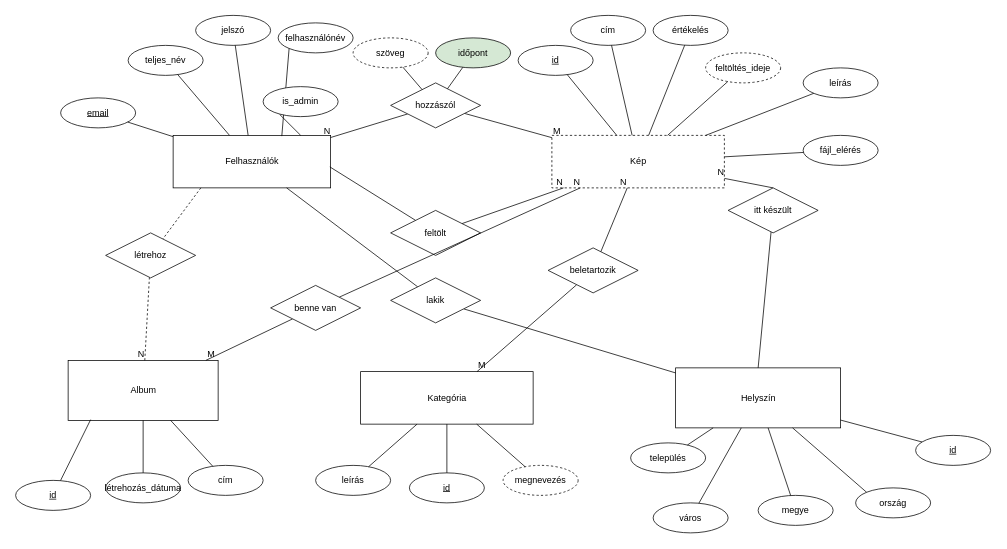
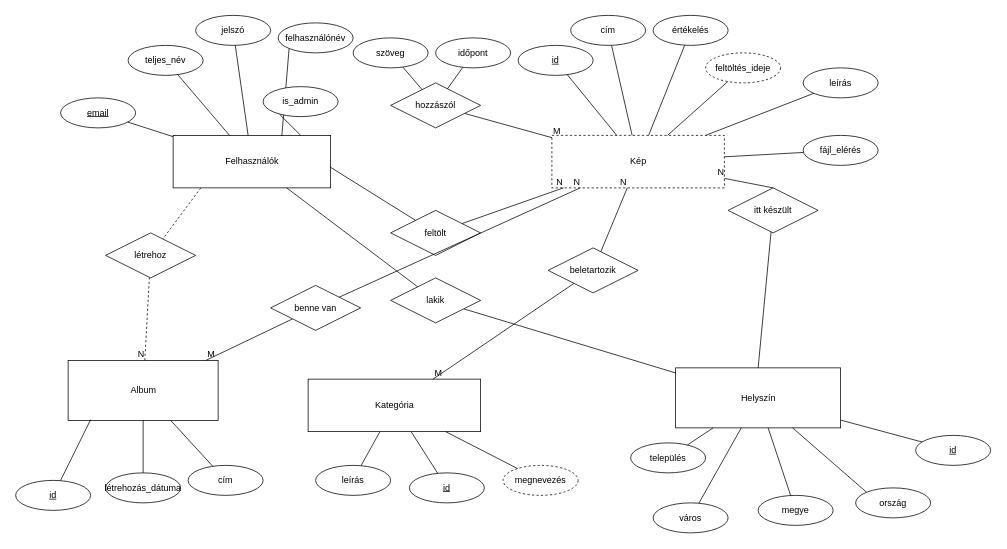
node "szöveg": style dashed -> solid
node "időpont": fillcolor #d5e8d4 -> #ffffff
edge "hozzászól" -- "Felhasználók": removed, label "N"
node "Kategória": moved (447, 398) -> (394, 405)
